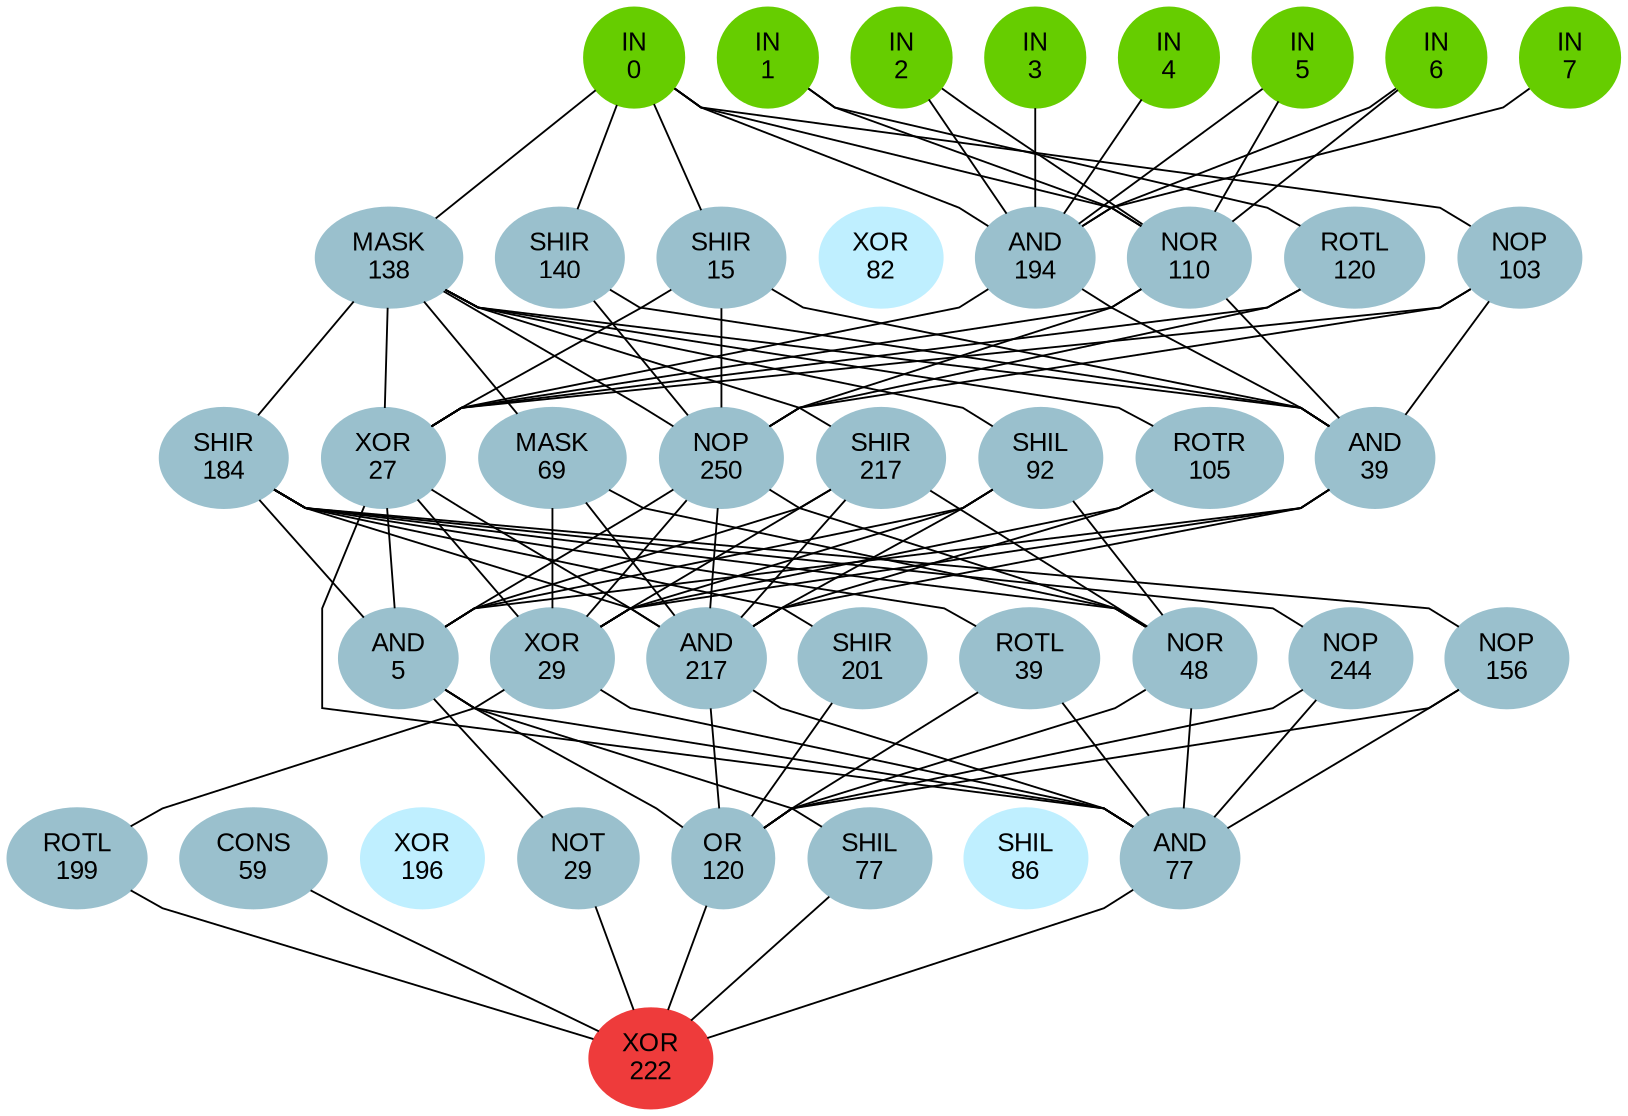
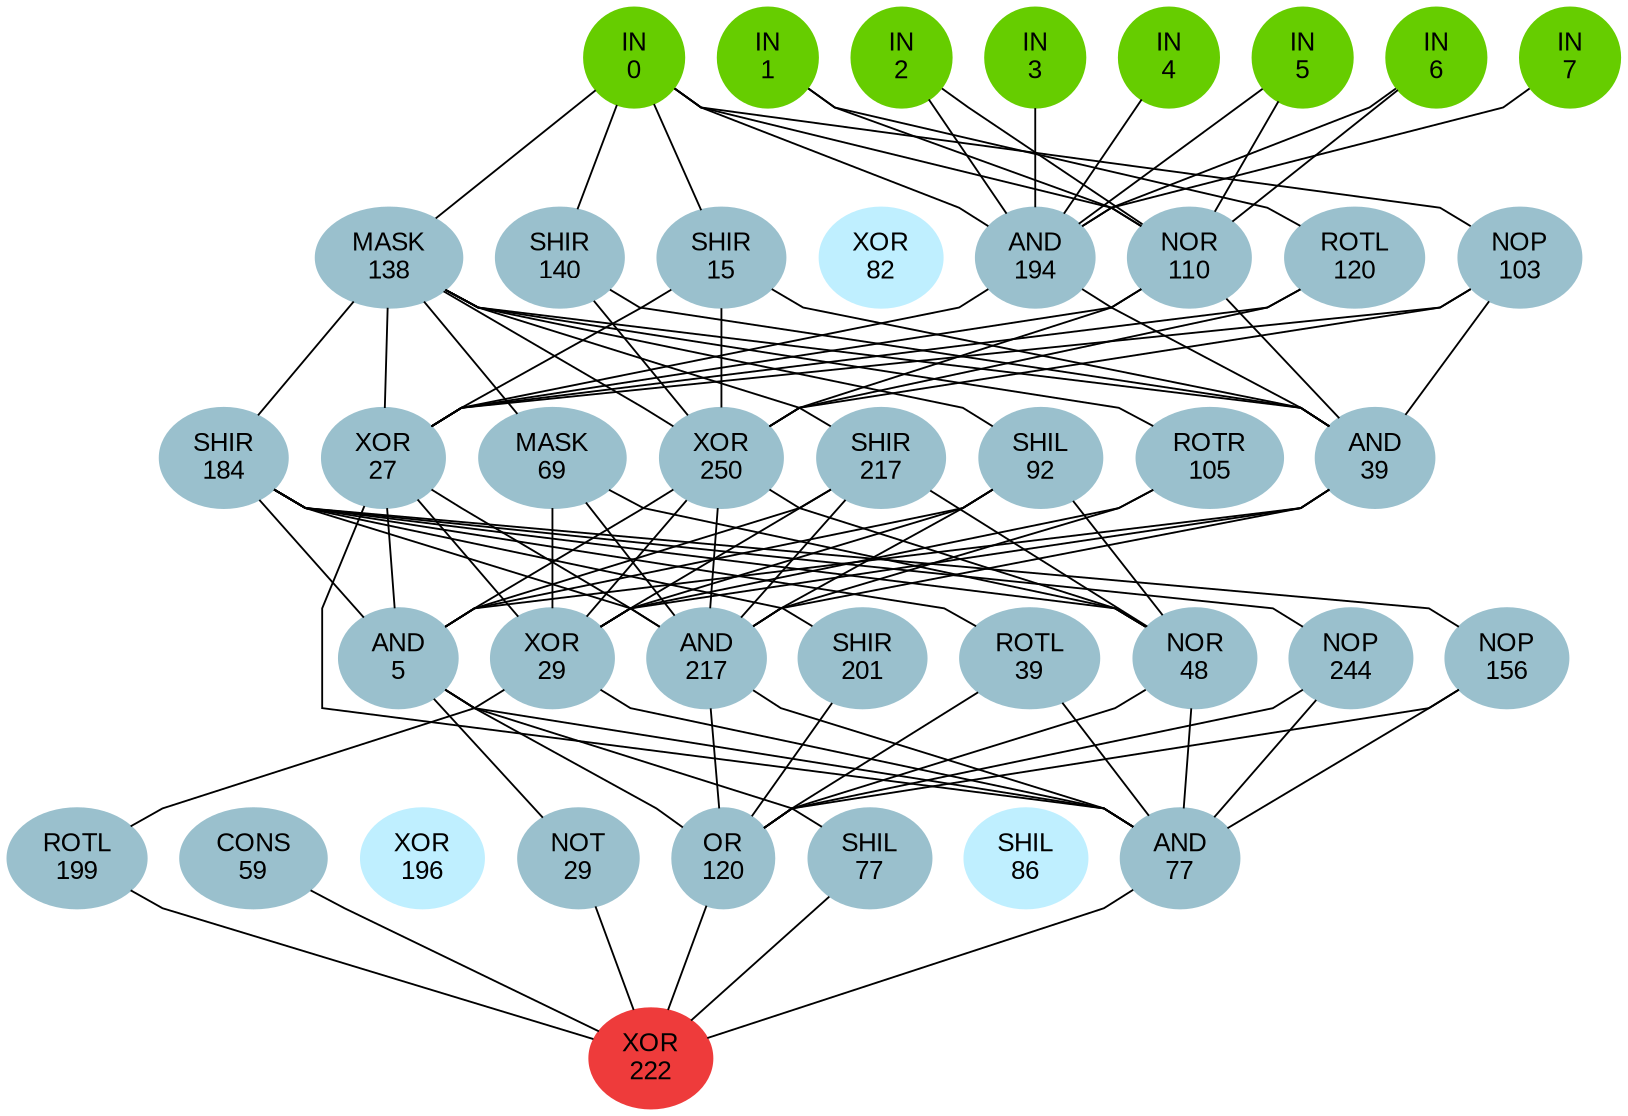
node "NOP 250": label "NOP 250" -> "XOR 250"
